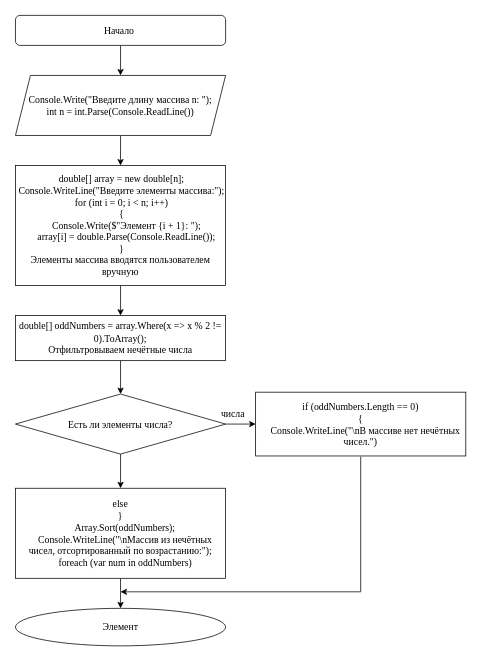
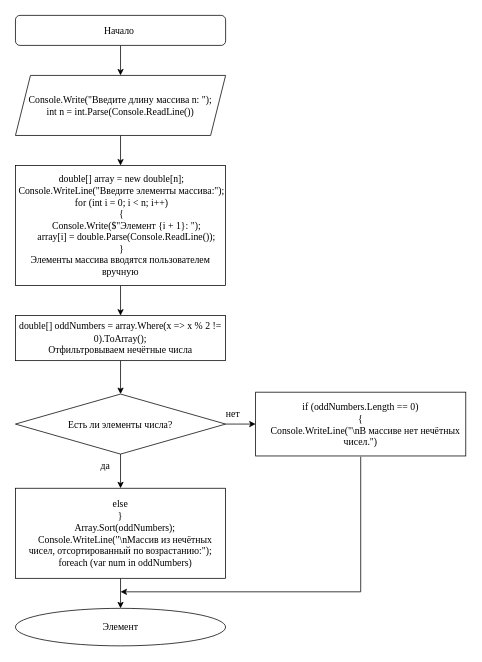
node "числа": label "числа" -> "нет"
node "да": added
